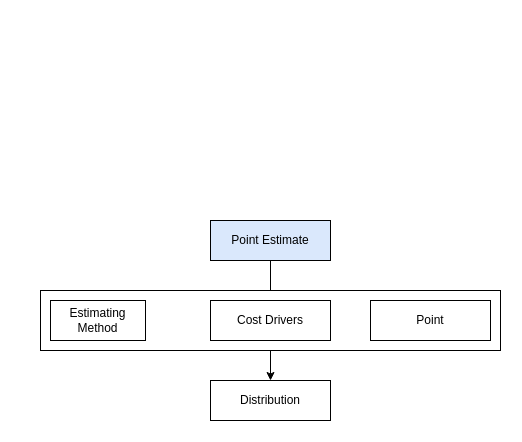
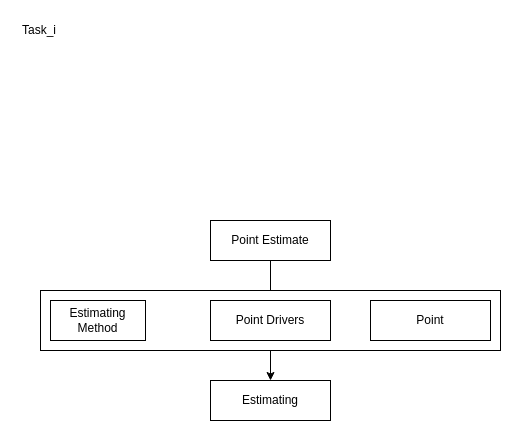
node "Task_i": added
node "Point Estimate": fillcolor #dae8fc -> #ffffff
node "Cost Drivers": label "Cost Drivers" -> "Point Drivers"
node "Distribution": label "Distribution" -> "Estimating"
